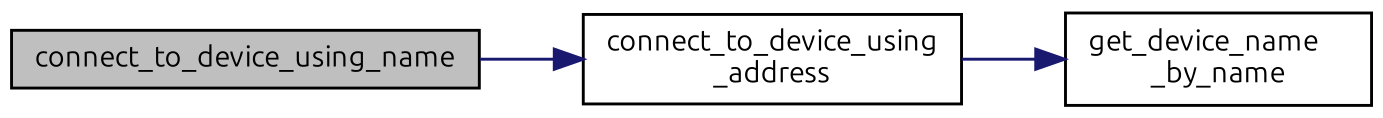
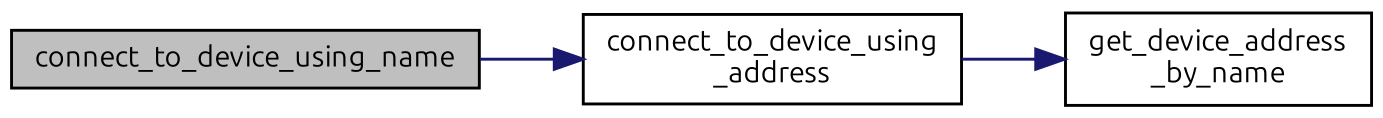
node "get_device_name _by_name": label "get_device_name _by_name" -> "get_device_address _by_name"
